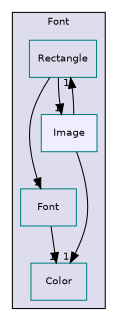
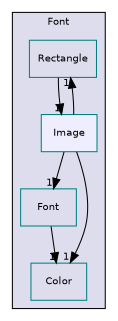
edge "Rectangle" -> "Font": now "Image" -> "Font"
